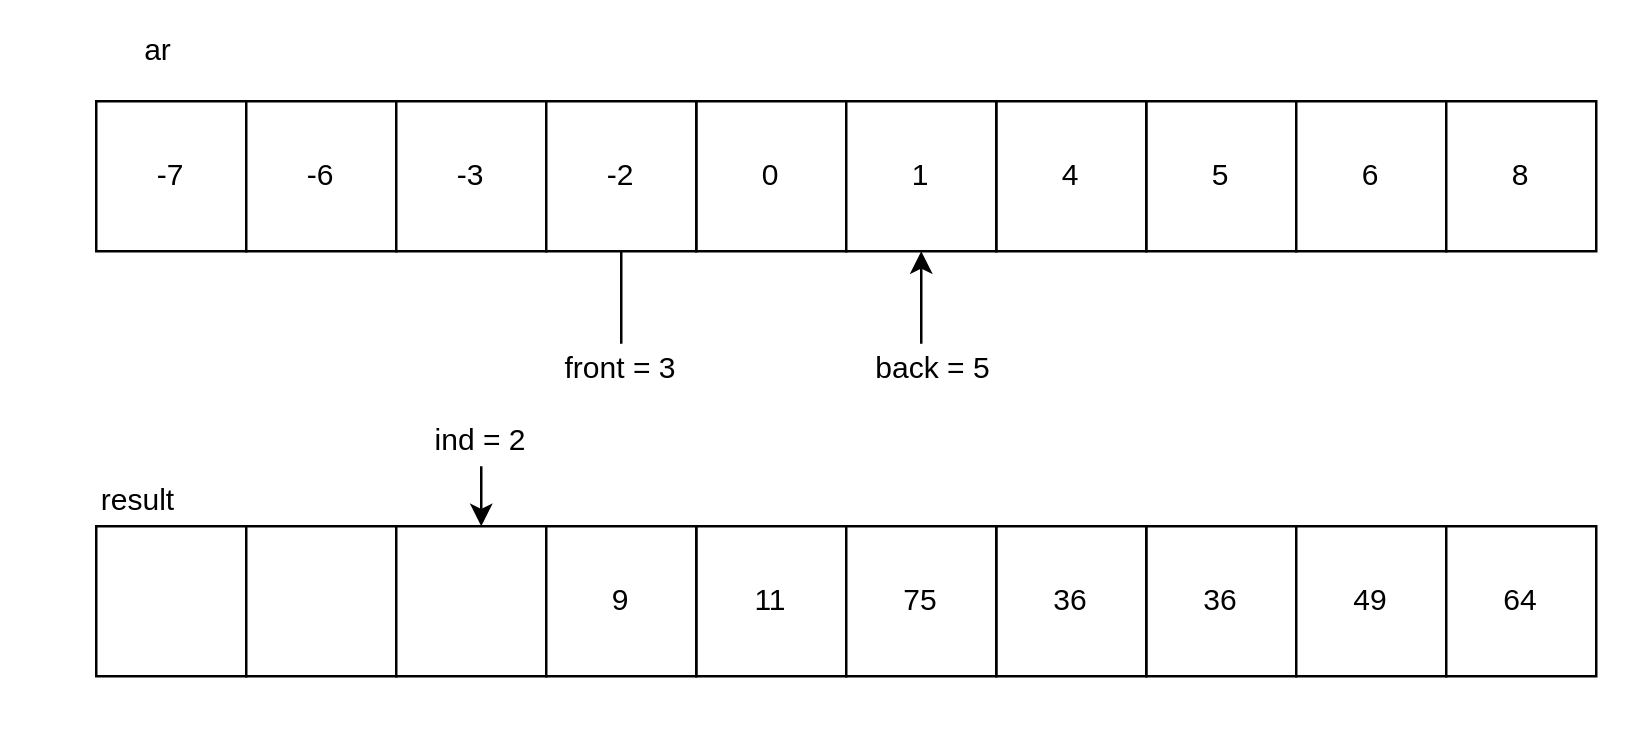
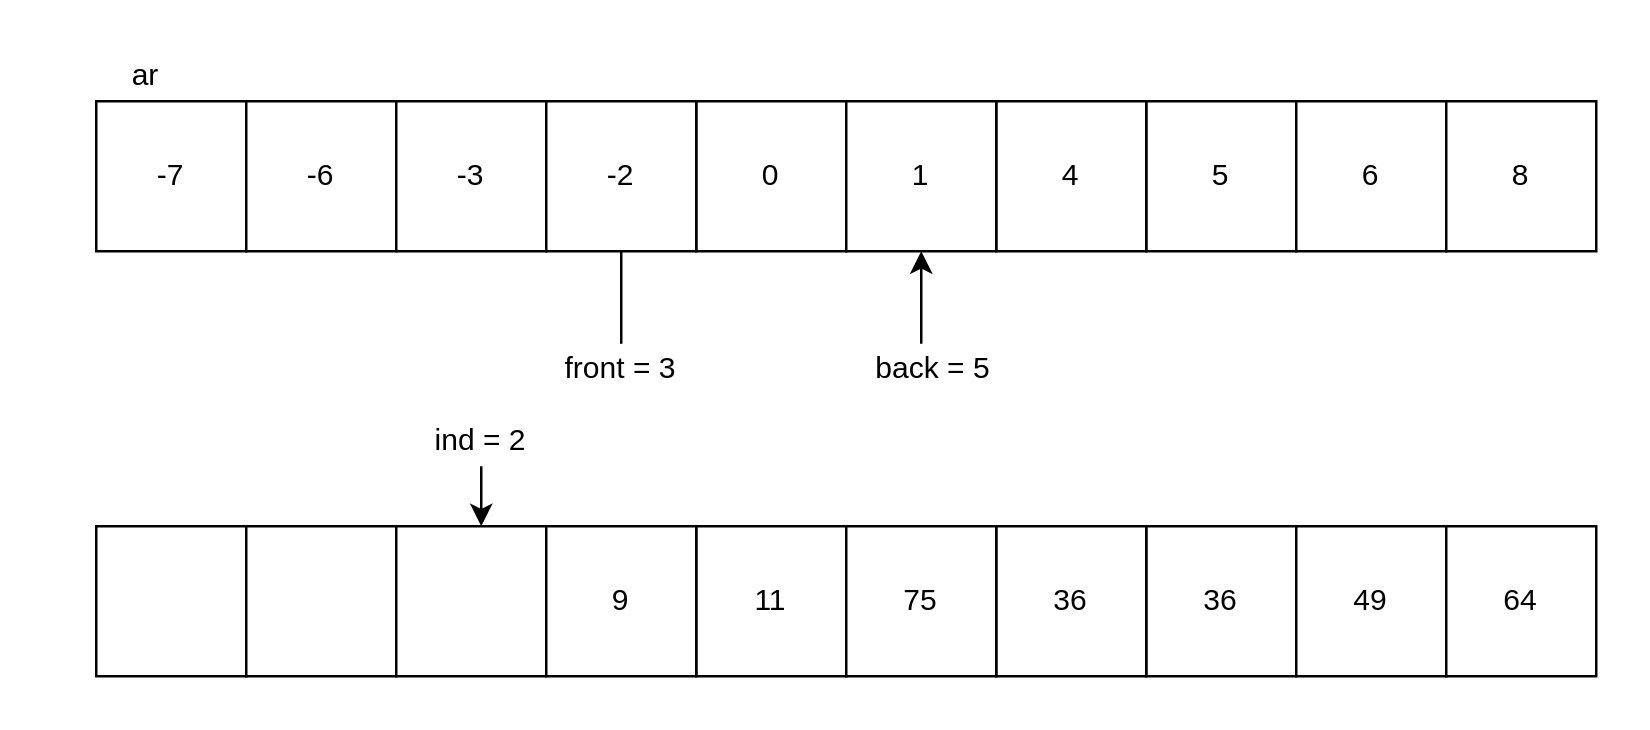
node "ar": moved (159, 51) -> (146, 76)
node "result": removed
